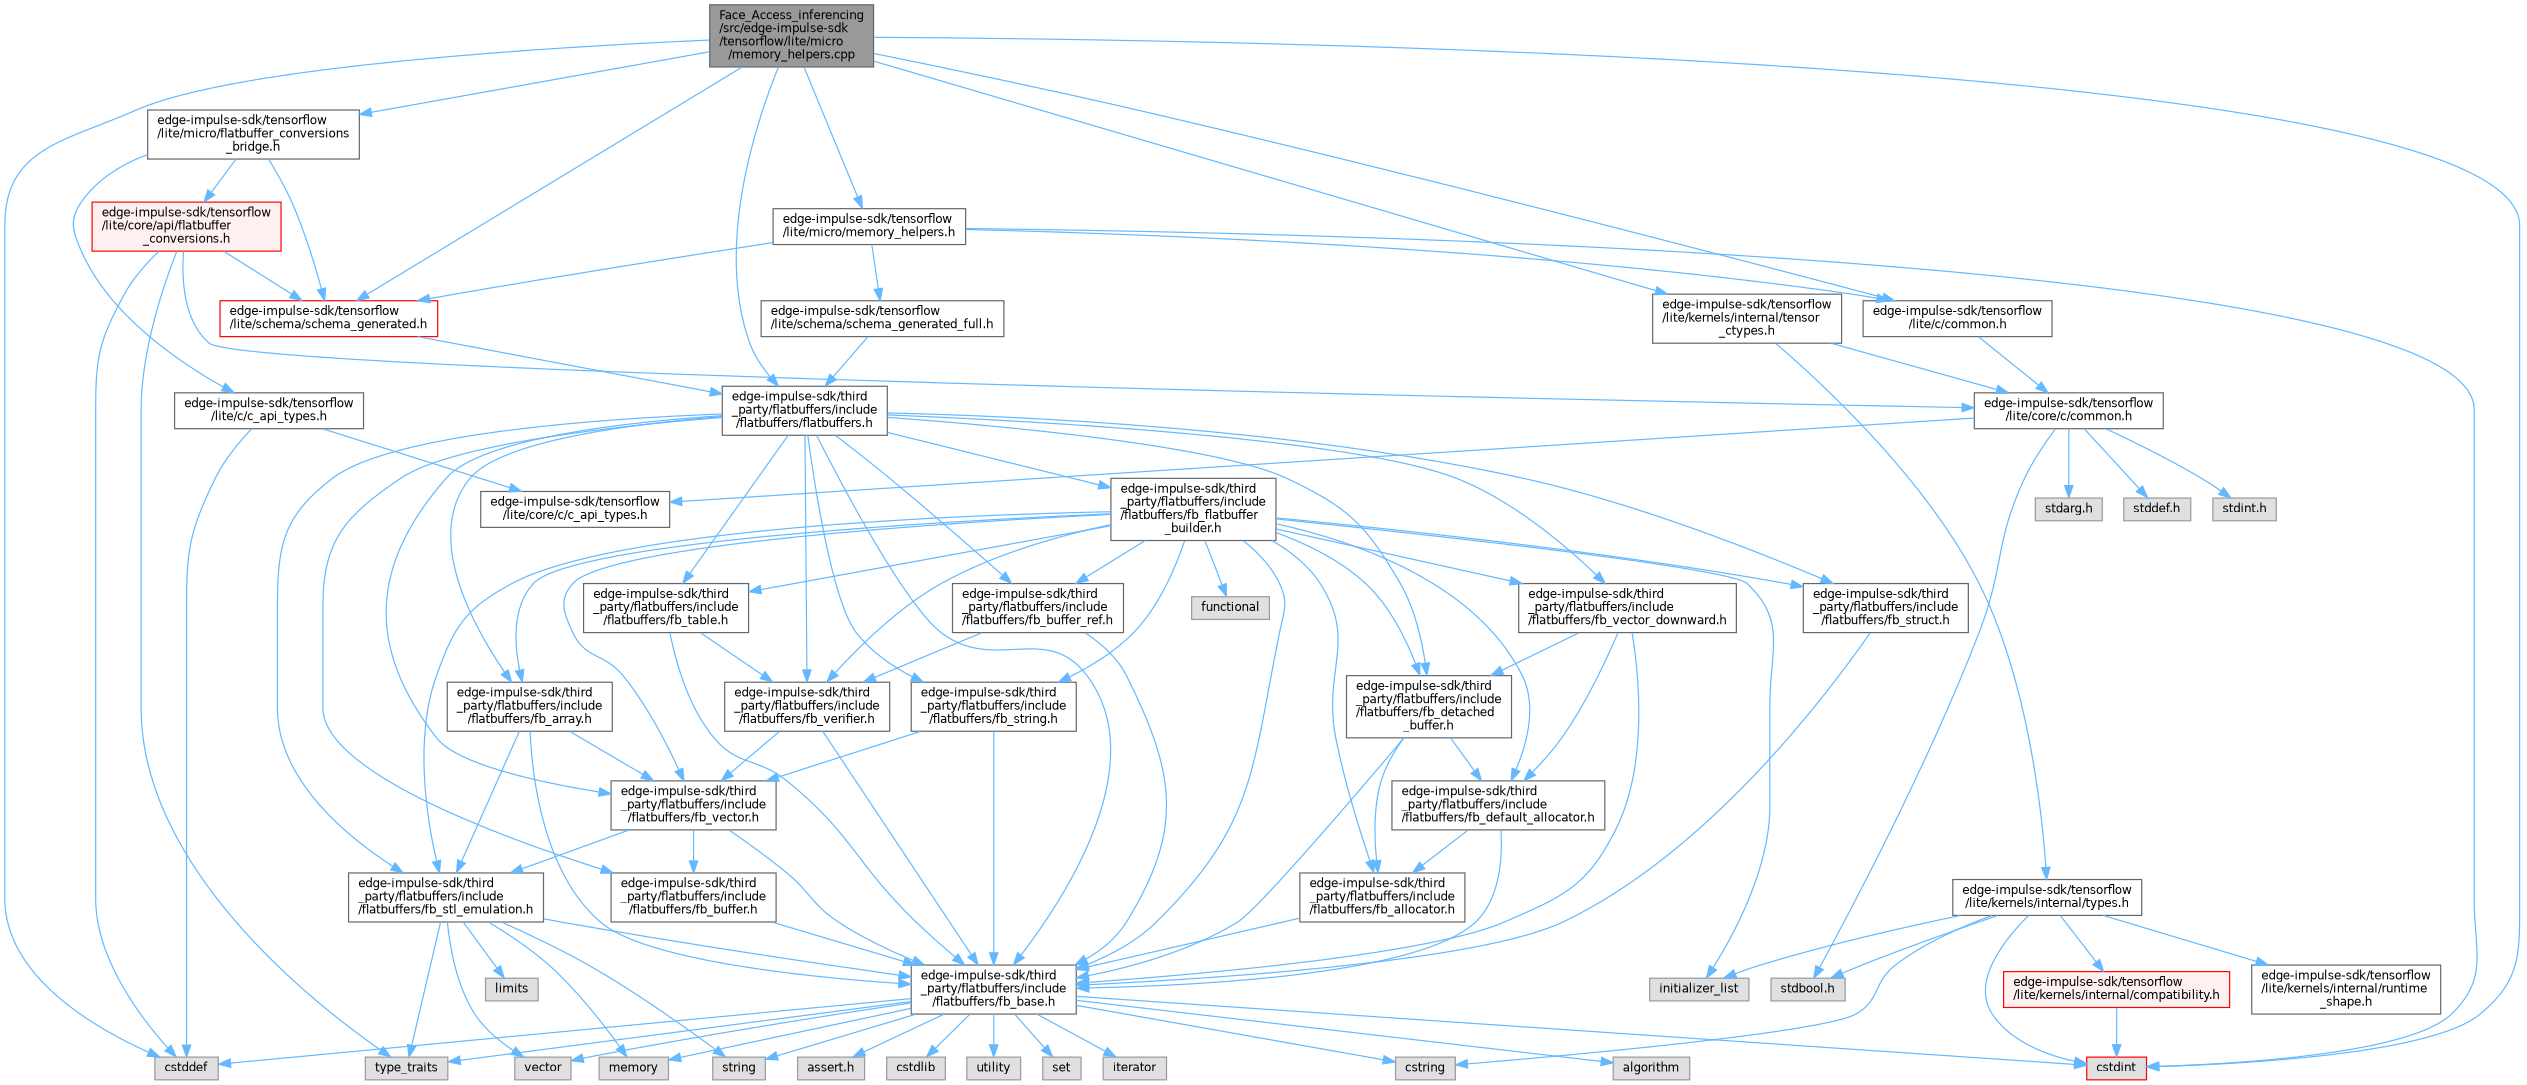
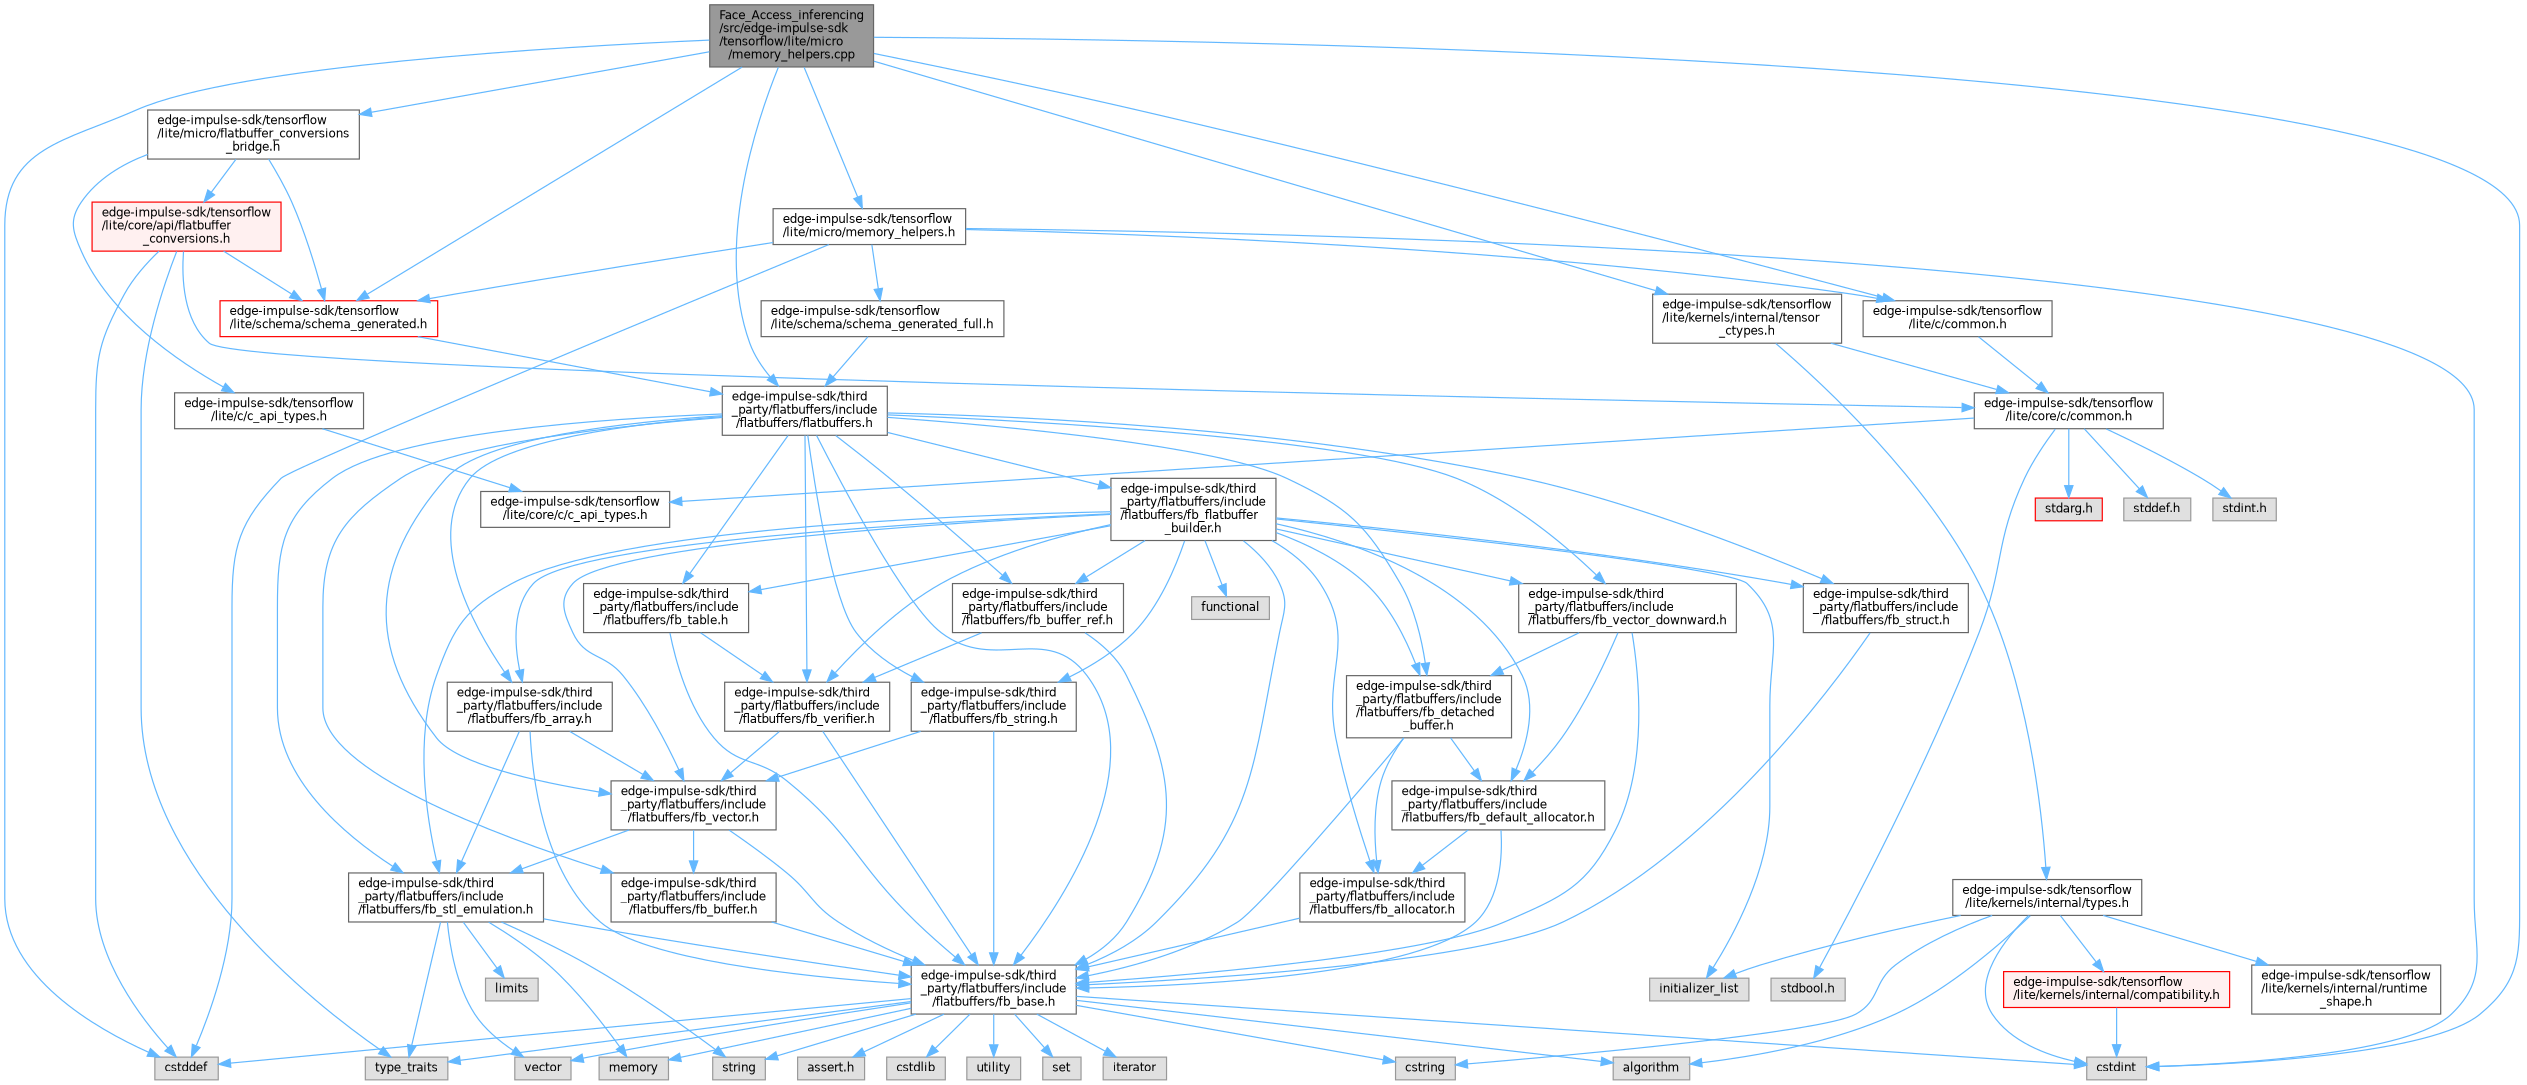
node "stdarg.h": color grey60 -> red
edge "edge-impulse-sdk/tensorflow /lite/c/c_api_types.h" -> "cstddef": now "edge-impulse-sdk/tensorflow /lite/micro/memory_helpers.h" -> "cstddef"
edge "edge-impulse-sdk/tensorflow /lite/kernels/internal/types.h" -> "stdbool.h": now "edge-impulse-sdk/tensorflow /lite/kernels/internal/types.h" -> "algorithm"
node "cstdint": color red -> grey60
